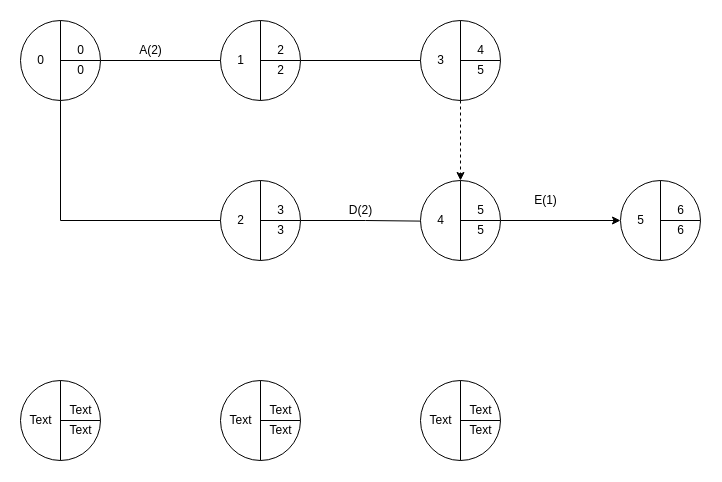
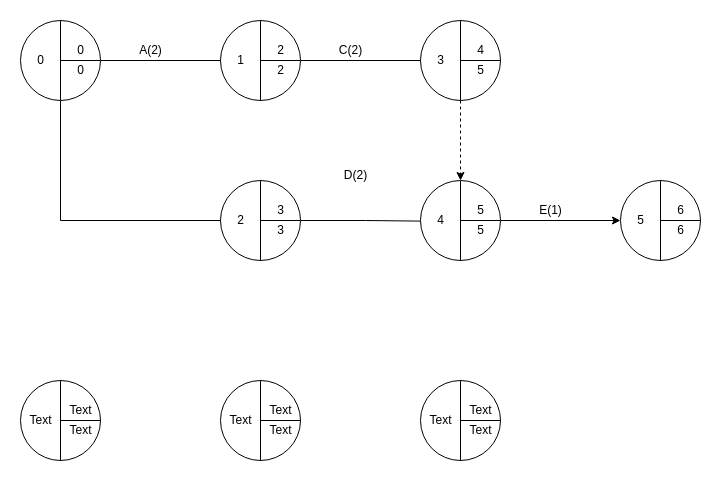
node "C(2)": added
node "E(1)": moved (546, 201) -> (551, 211)
node "D(2)": moved (361, 211) -> (356, 176)
